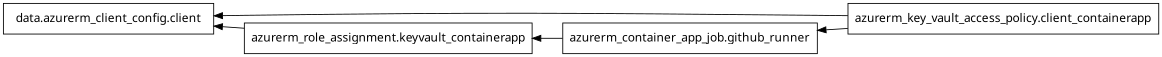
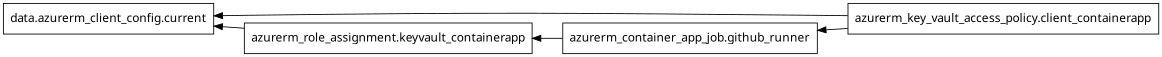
node "data.azurerm_client_config.client": label "data.azurerm_client_config.client" -> "data.azurerm_client_config.current"
